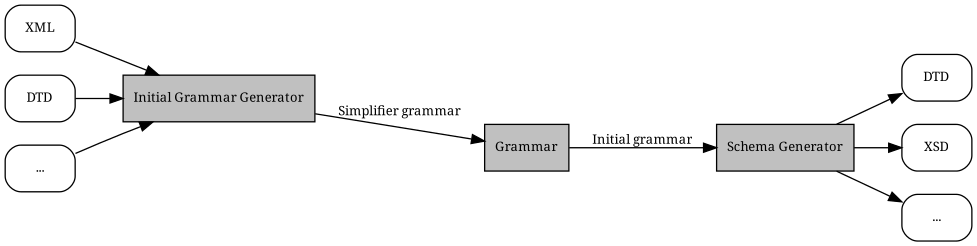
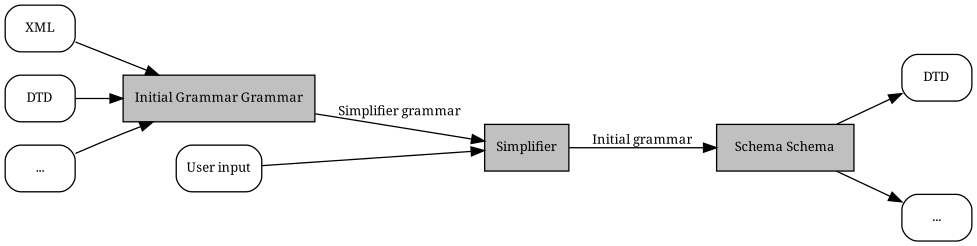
node "Initial Grammar Generator": label "Initial Grammar Generator" -> "Initial Grammar Grammar"
node "Grammar": label "Grammar" -> "Simplifier"
node "Schema Generator": label "Schema Generator" -> "Schema Schema"
node "XSD": removed
node "User input": added
